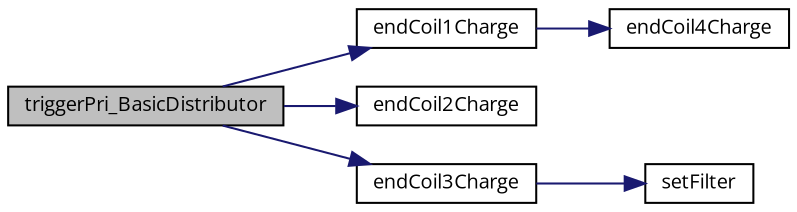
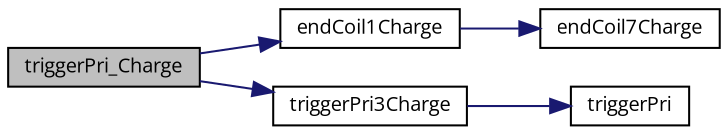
node "endCoil4Charge": label "endCoil4Charge" -> "endCoil7Charge"
node "triggerPri_BasicDistributor": label "triggerPri_BasicDistributor" -> "triggerPri_Charge"
node "endCoil2Charge": removed
node "endCoil3Charge": label "endCoil3Charge" -> "triggerPri3Charge"
node "setFilter": label "setFilter" -> "triggerPri"
